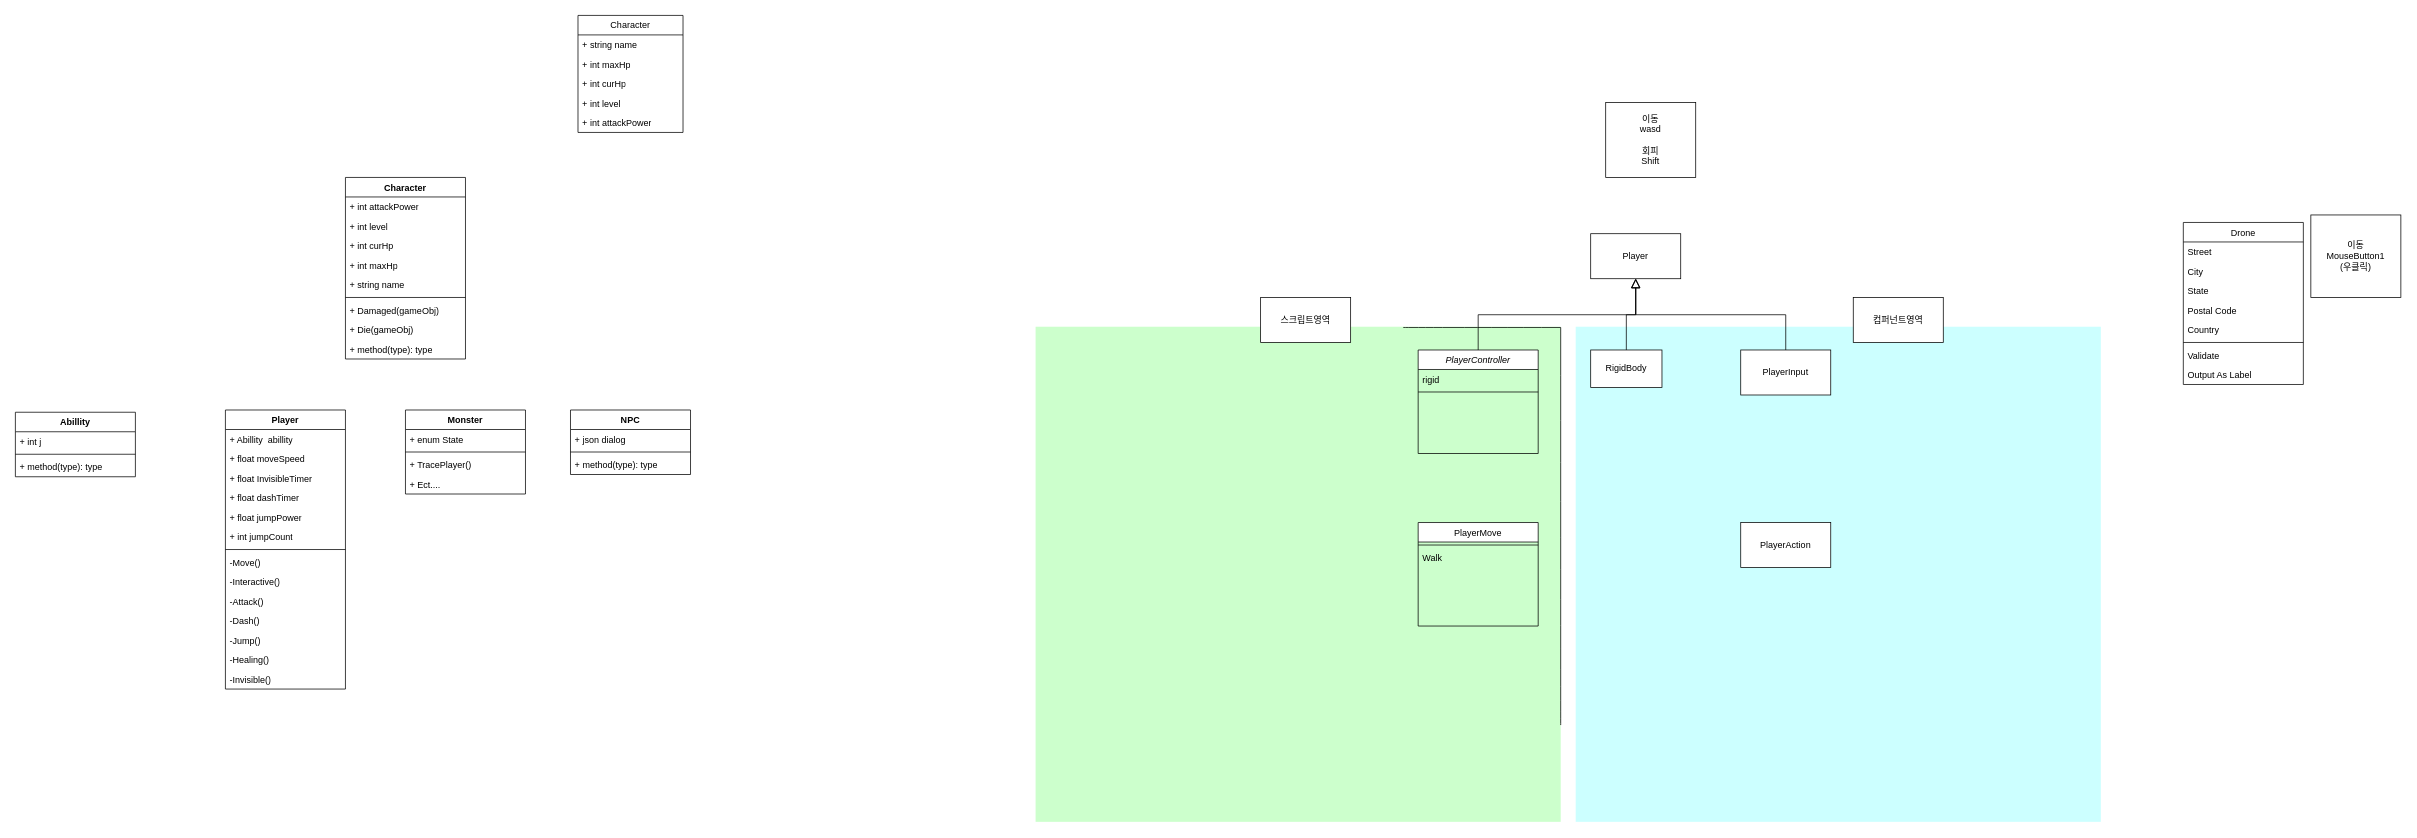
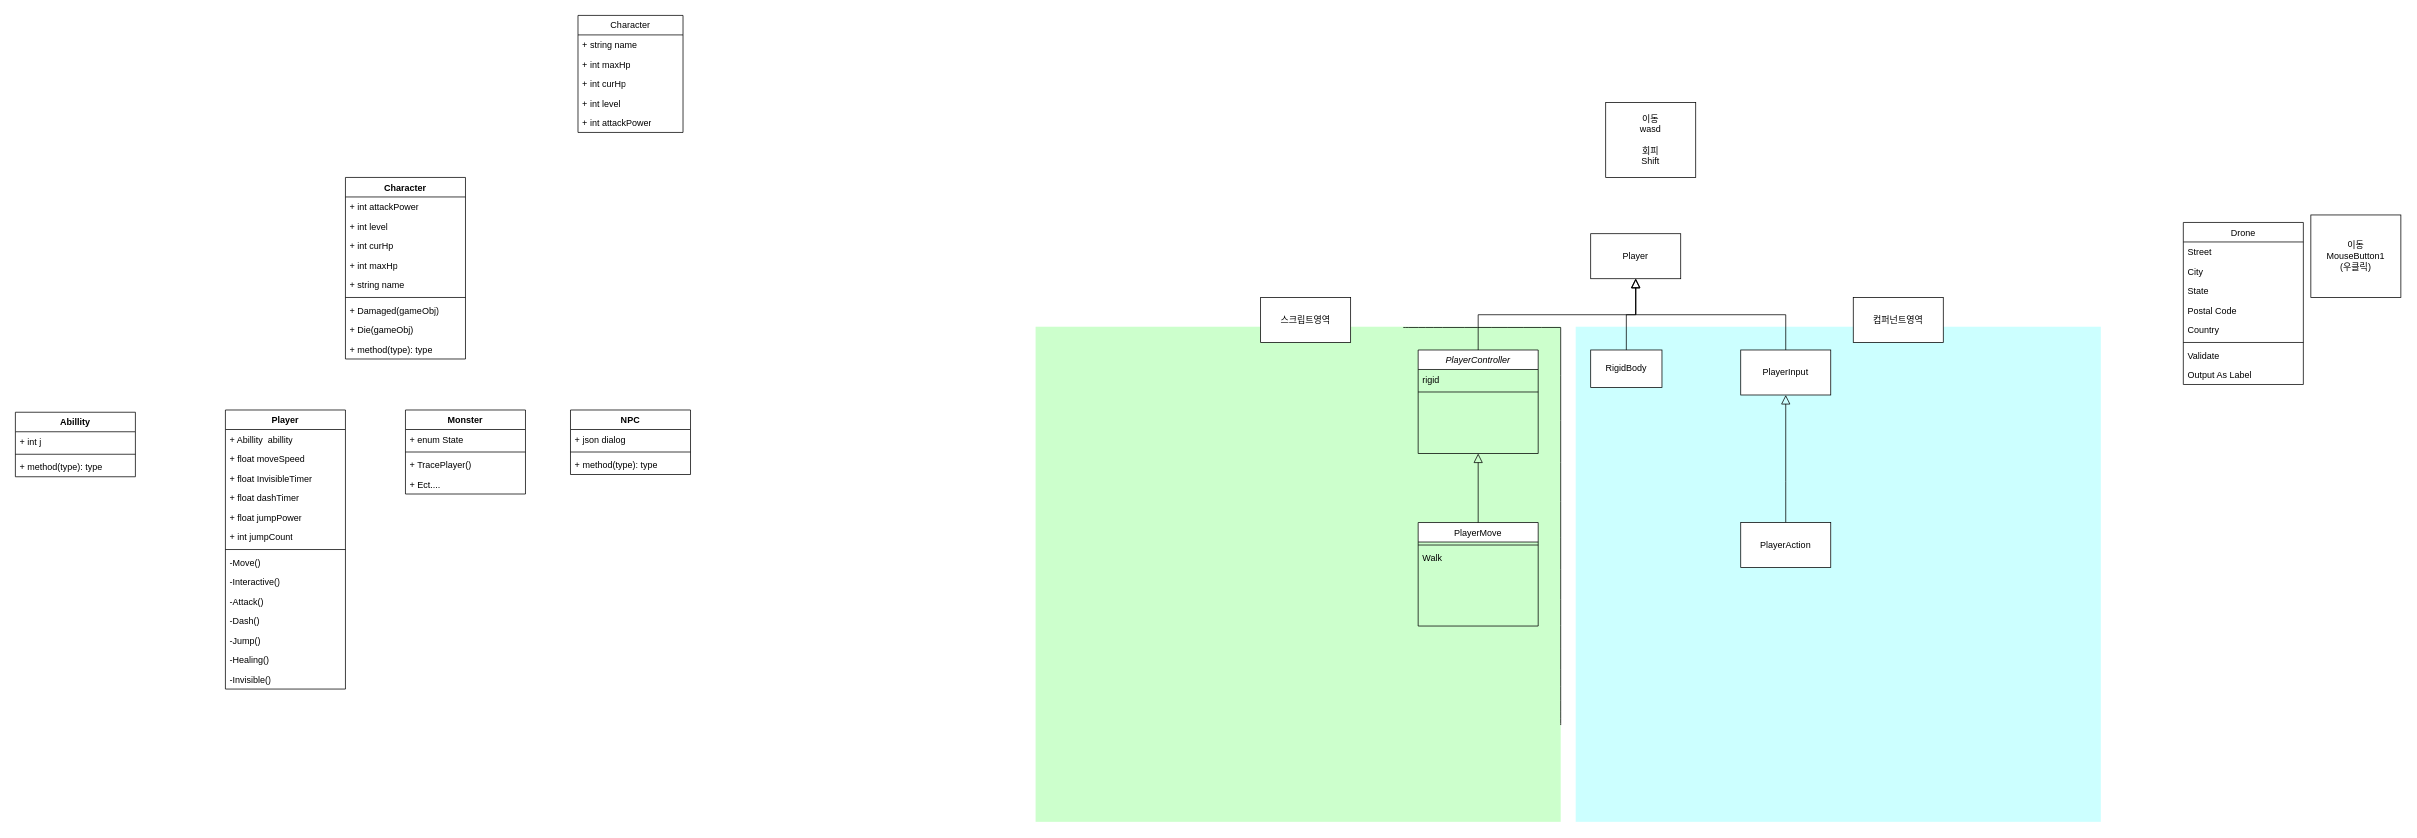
edge "PlayerAction" -> "PlayerInput": added
edge "PlayerMove" -> "PlayerController": added
